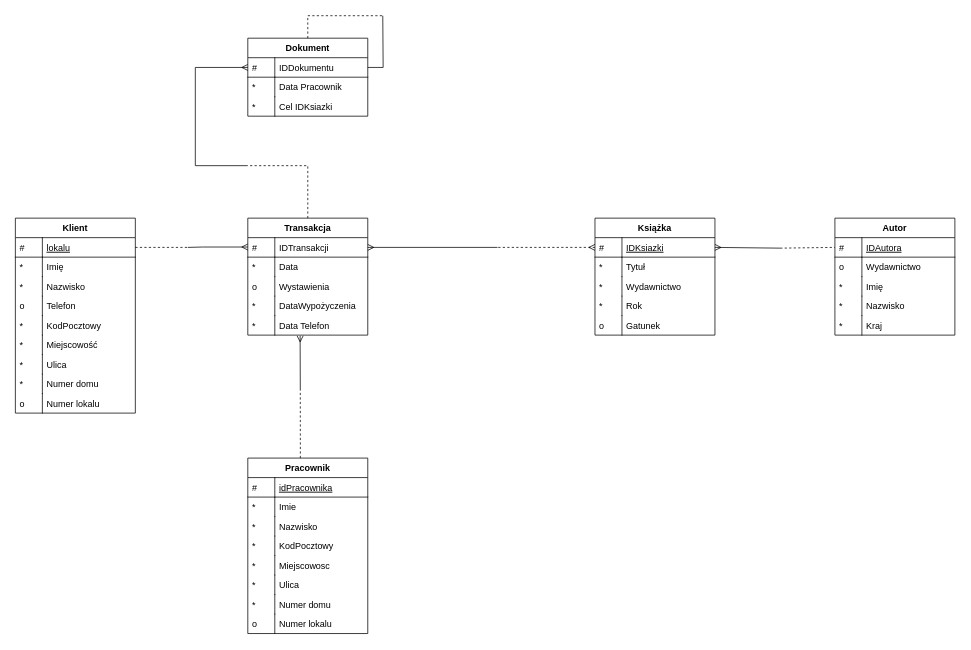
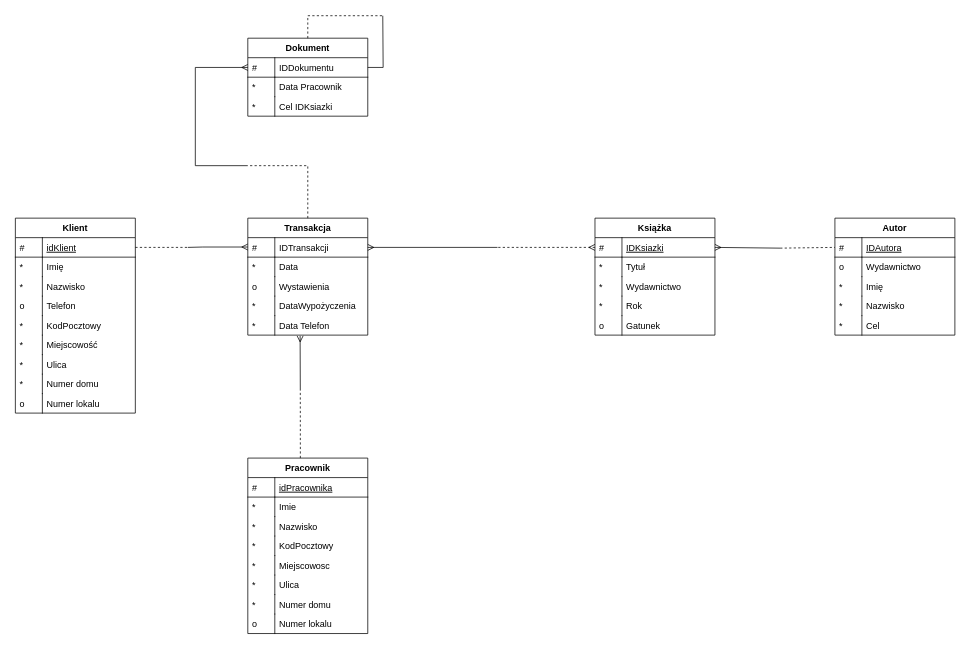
node "lokalu": label "lokalu" -> "idKlient"
node "Kraj": label "Kraj" -> "Cel"
